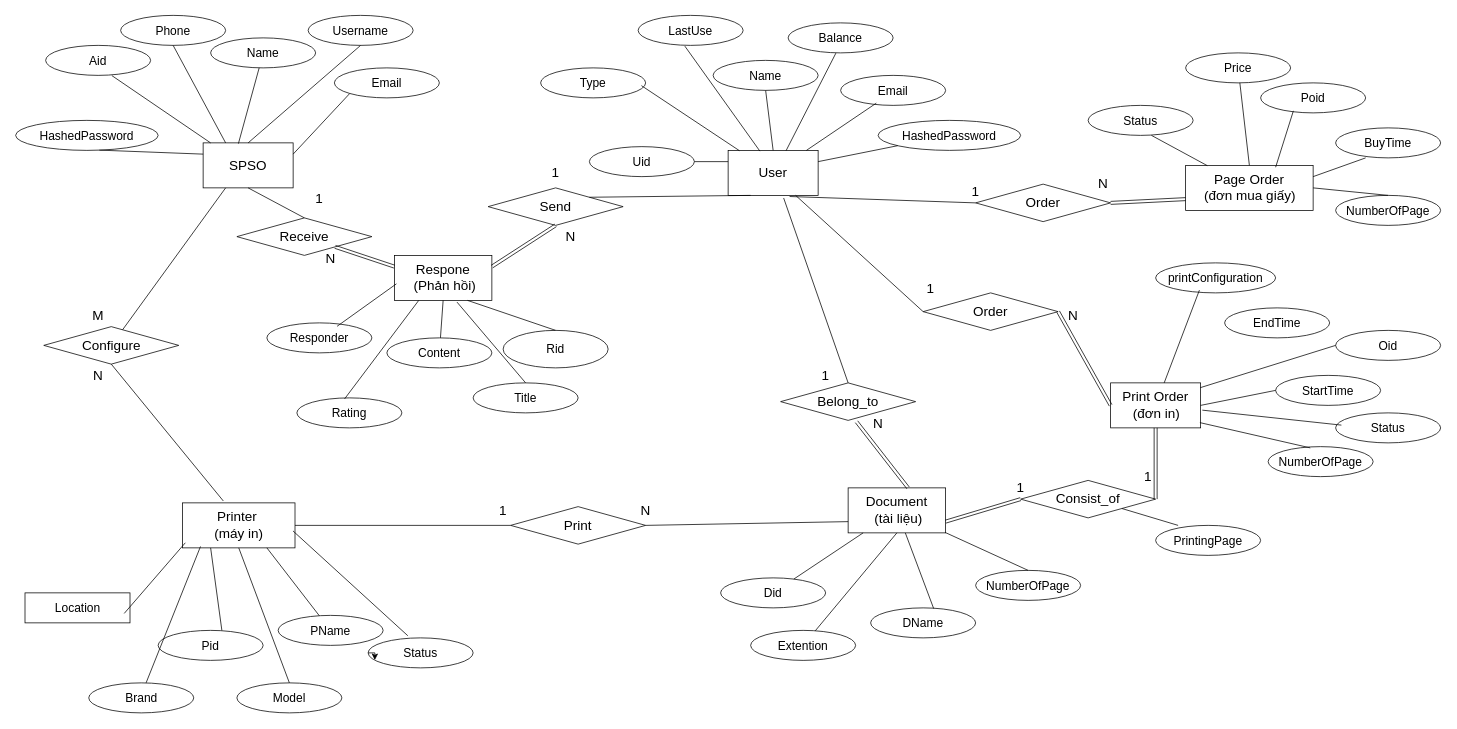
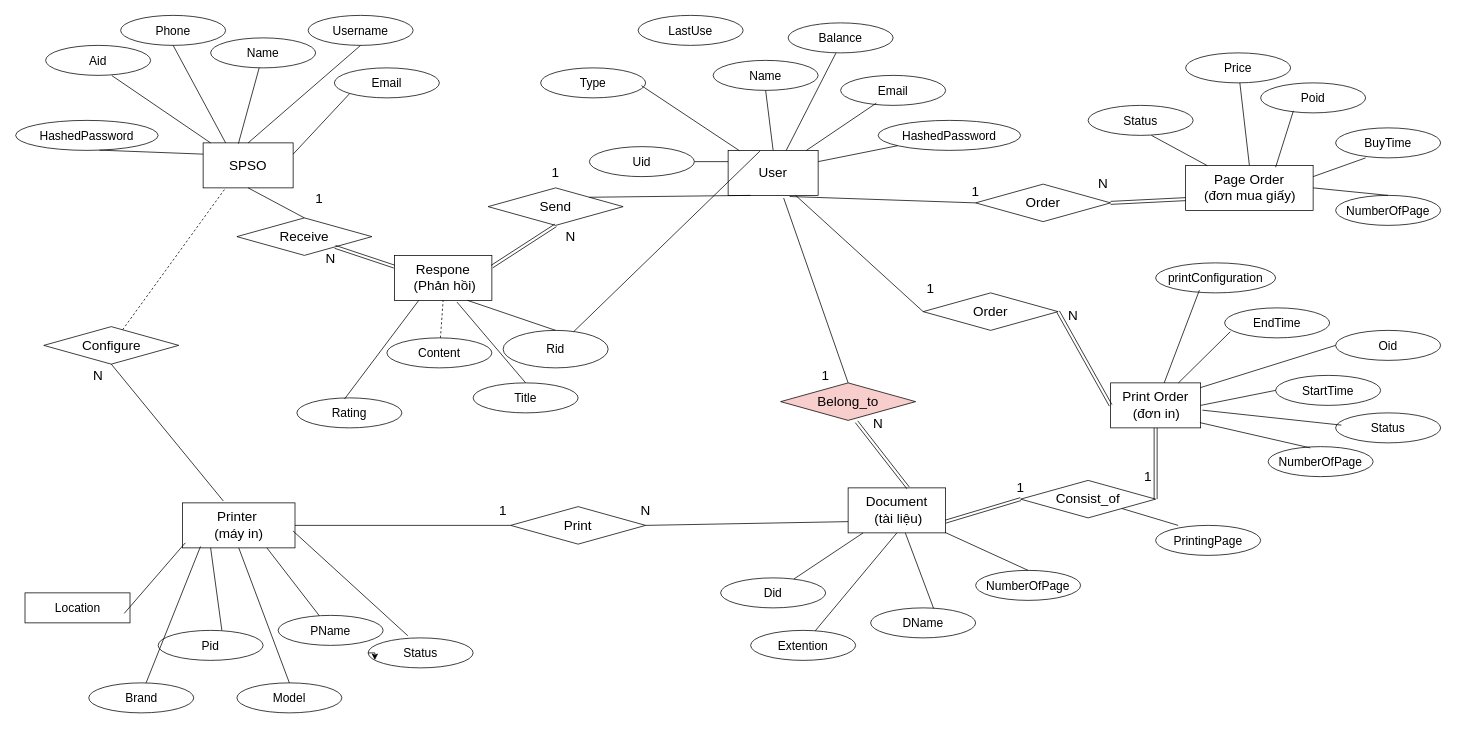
edge "LastUse" -- "User": now "Rid" -- "User"
edge "SPSO" -- "Configure": style solid -> dashed
edge "Respone (Phản hồi)" -- "Responder": removed
node "M": removed
edge "Respone (Phản hồi)" -- "Content": style solid -> dashed
node "Responder": removed
edge "EndTime" -- "Print Order (đơn in)": added
node "Belong_to": fillcolor #ffffff -> #f8cecc
